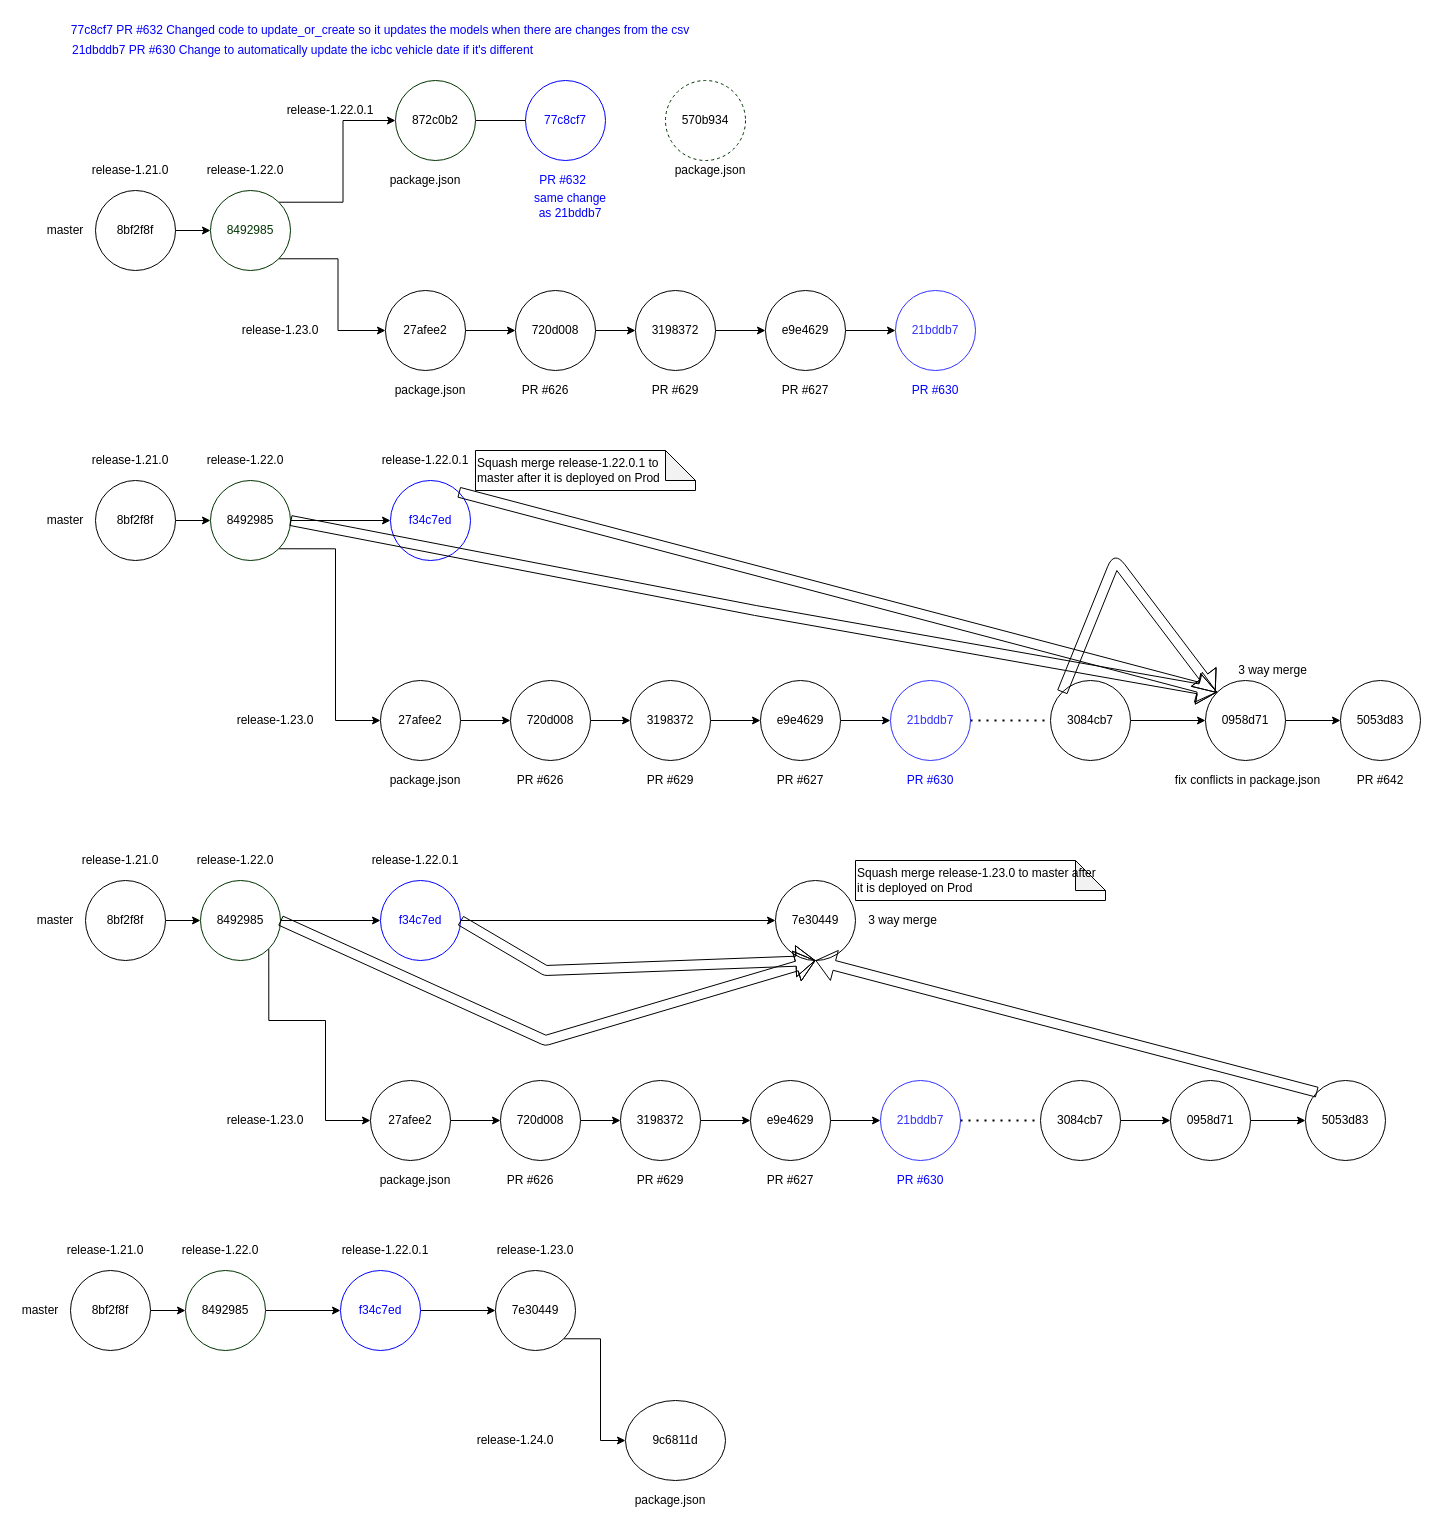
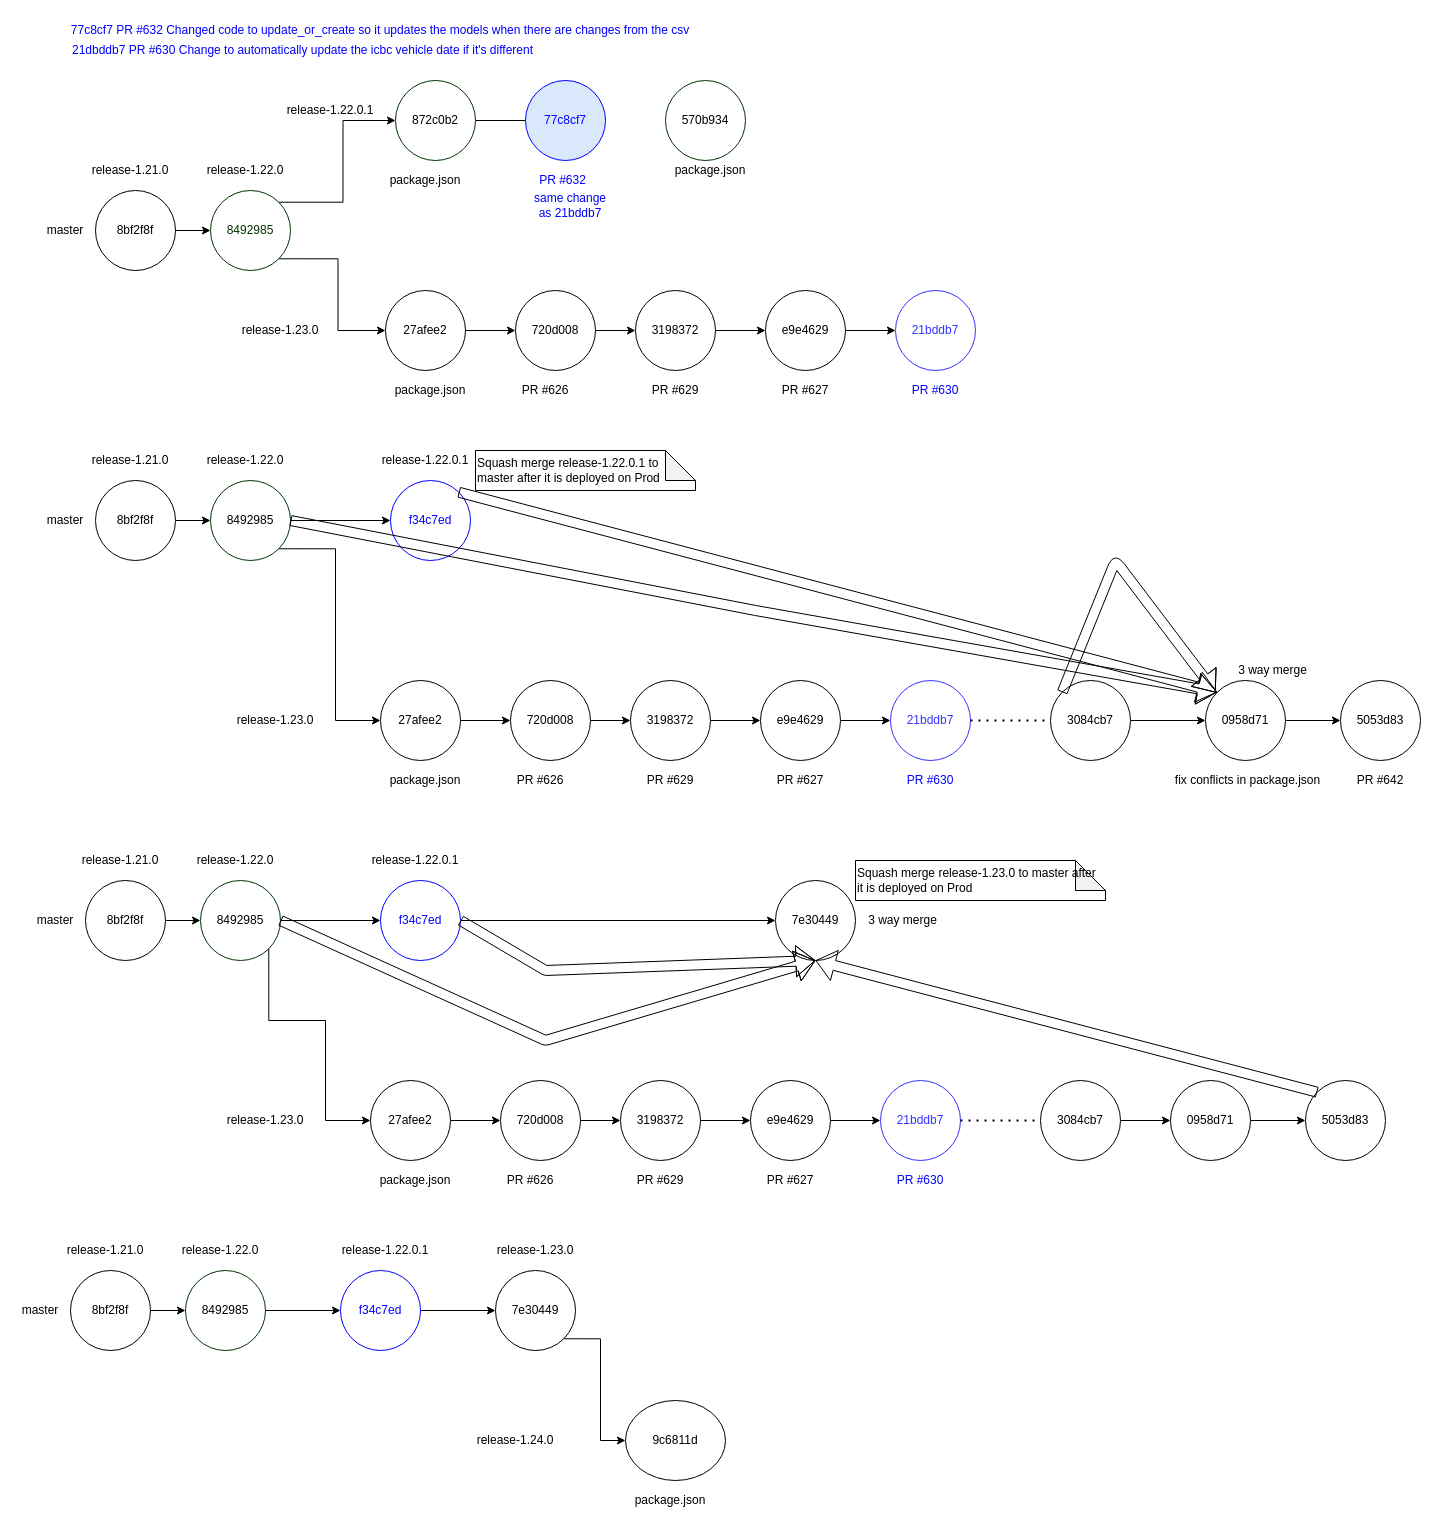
node "77c8cf7": fillcolor #ffffff -> #dae8fc
node "570b934": style dashed -> solid
